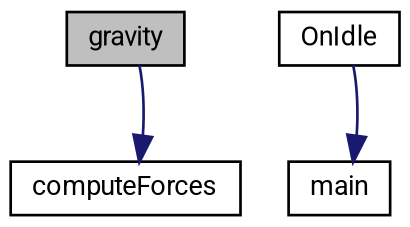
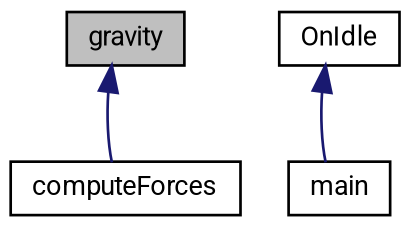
edge "gravity" -> "computeForces": reversed
edge "OnIdle" -> "main": reversed
